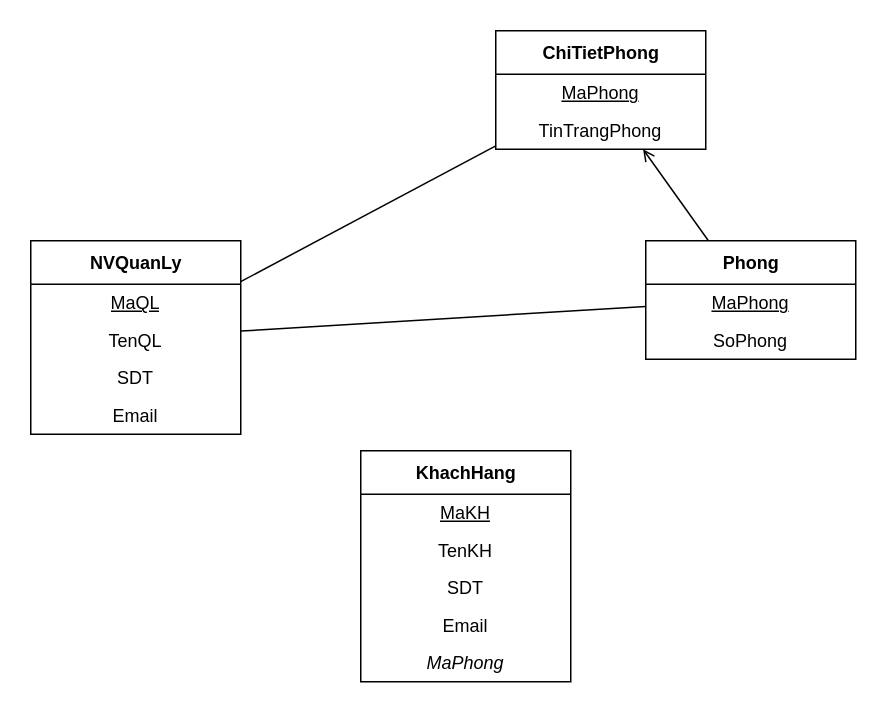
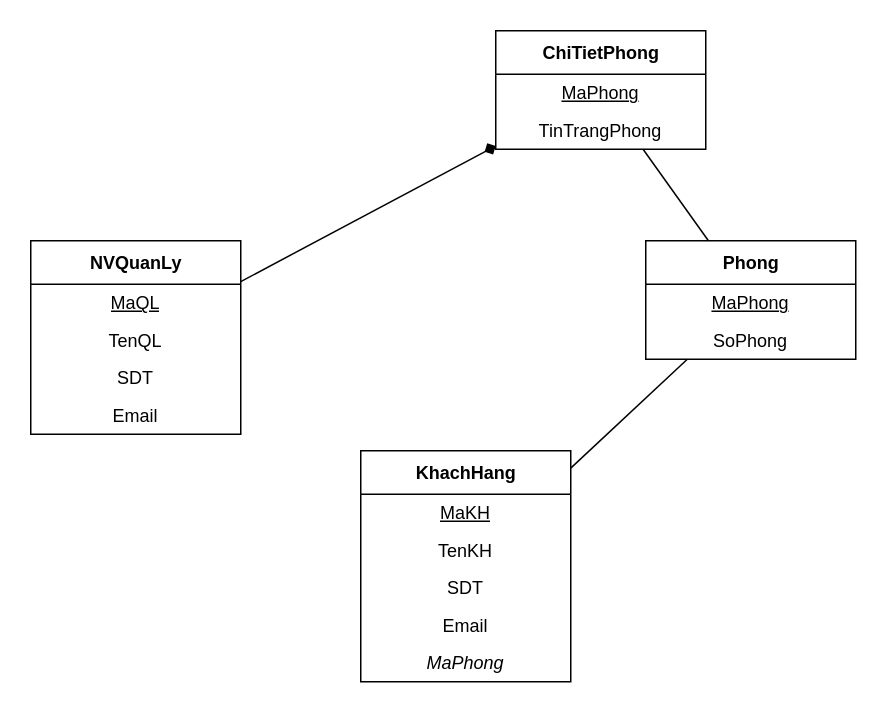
edge "ChiTietPhong" -- "NVQuanLy": arrowhead none -> diamond
edge "Phong" -> "ChiTietPhong": arrowhead open -> none
edge "Phong" -- "NVQuanLy": removed
edge "Phong" -- "KhachHang": added
